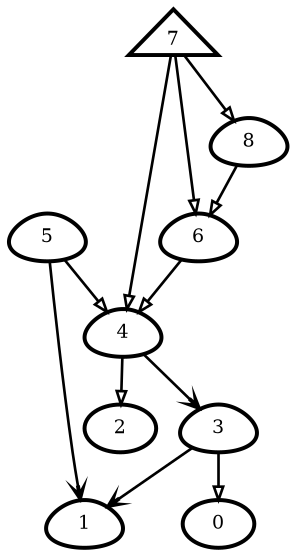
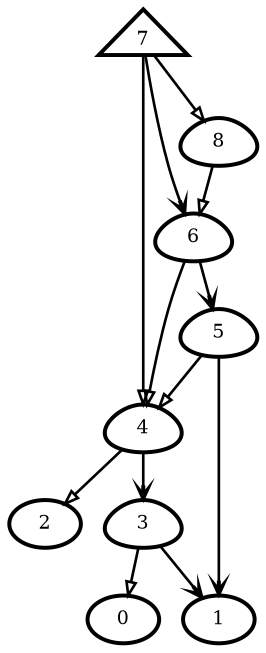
edge "7" -> "6": arrowhead onormal -> vee
edge "6" -> "5": added
node "1": shape egg -> ellipse
